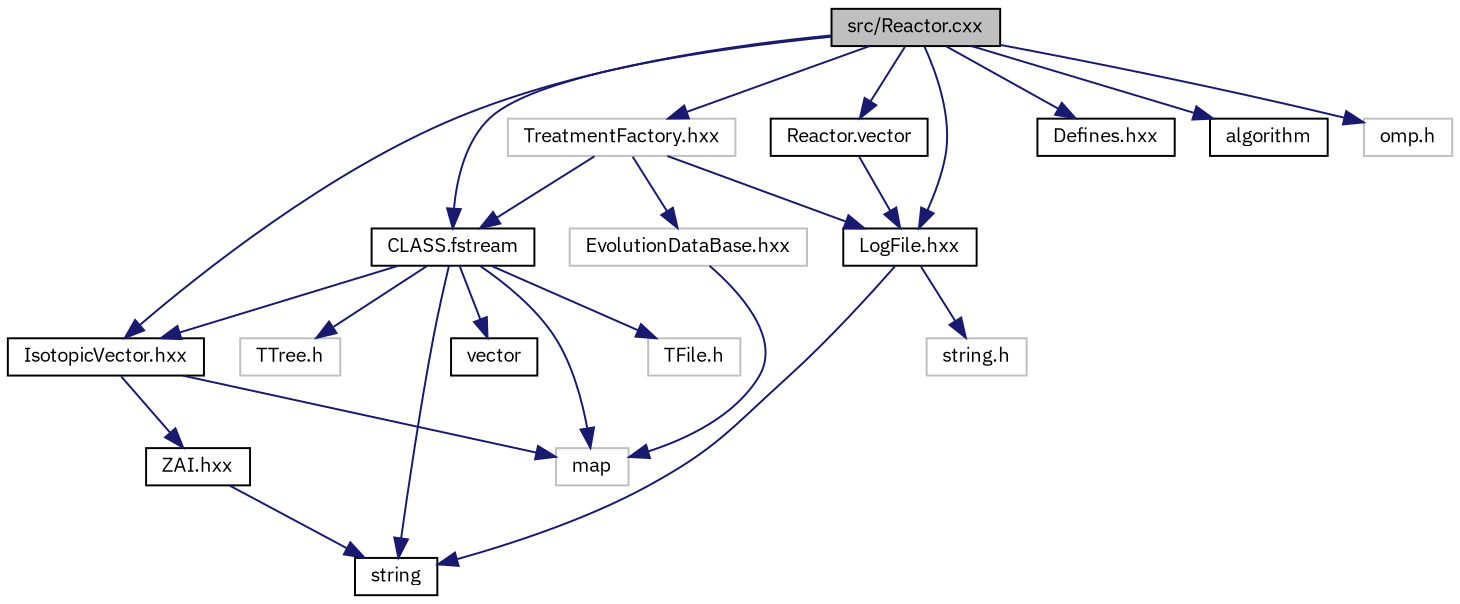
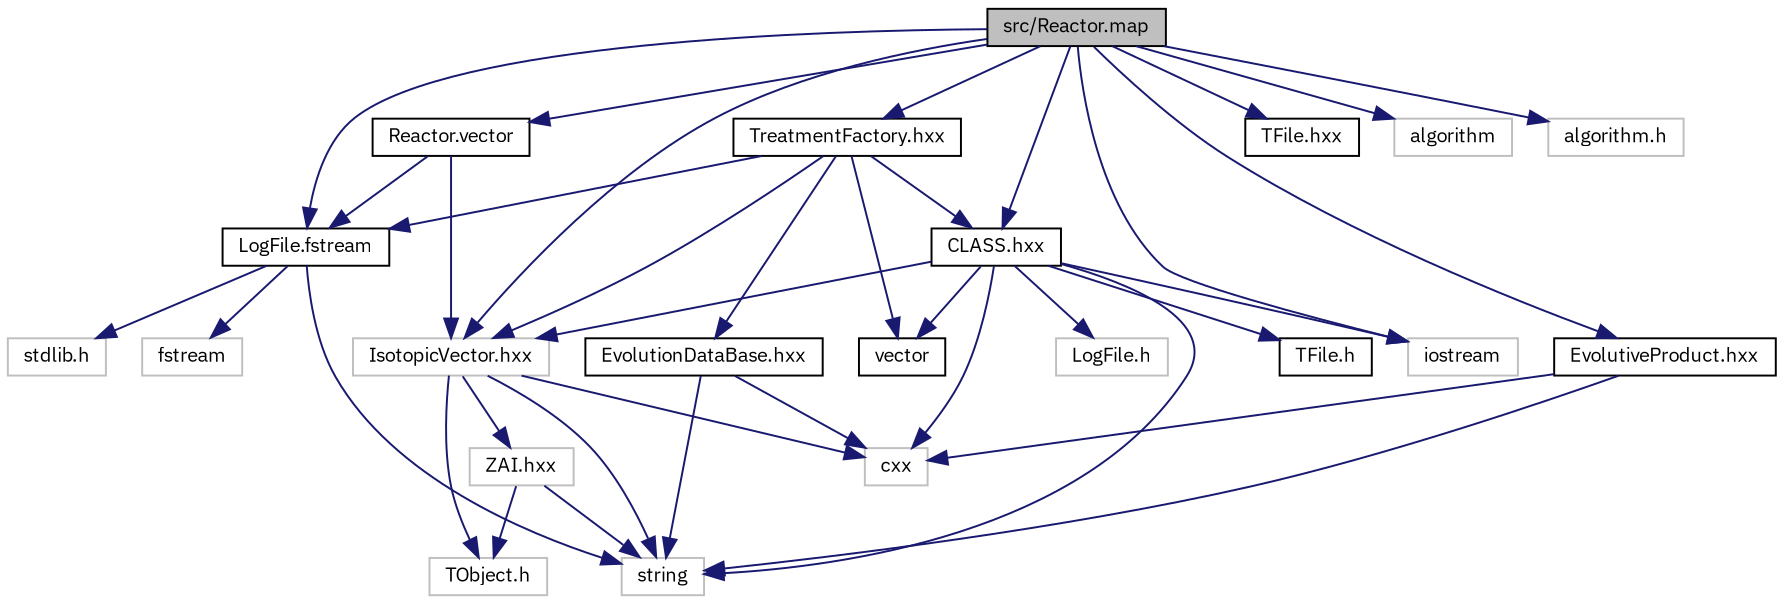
node "src/Reactor.cxx": label "src/Reactor.cxx" -> "src/Reactor.map"
node "TreatmentFactory.hxx": color grey75 -> black
node "Defines.hxx": label "Defines.hxx" -> "TFile.hxx"
node "algorithm": color black -> grey75
node "omp.h": label "omp.h" -> "algorithm.h"
edge "Reactor.vector" -> "IsotopicVector.hxx": added
edge "TreatmentFactory.hxx" -> "vector": added
node "CLASS.fstream": label "CLASS.fstream" -> "CLASS.hxx"
node "EvolutionDataBase.hxx": color grey75 -> black
node "LogFile.hxx": label "LogFile.hxx" -> "LogFile.fstream"
edge "TreatmentFactory.hxx" -> "IsotopicVector.hxx": added
node "IsotopicVector.hxx": color black -> grey75
node "fstream": added
node "TTree.h": label "TTree.h" -> "LogFile.h"
node "TFile.h": color grey75 -> black
node "string.h": label "string.h" -> "stdlib.h"
node "iostream": added
node "EvolutiveProduct.hxx": added
edge "IsotopicVector.hxx" -> "string": added
edge "EvolutionDataBase.hxx" -> "string": added
node "ZAI.hxx": color black -> grey75
node "map": label "map" -> "cxx"
node "string": color black -> grey75
node "TObject.h": added
